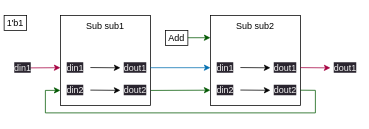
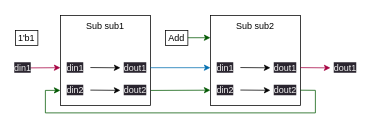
node "1'b1": moved (15, 23) -> (27, 38)
